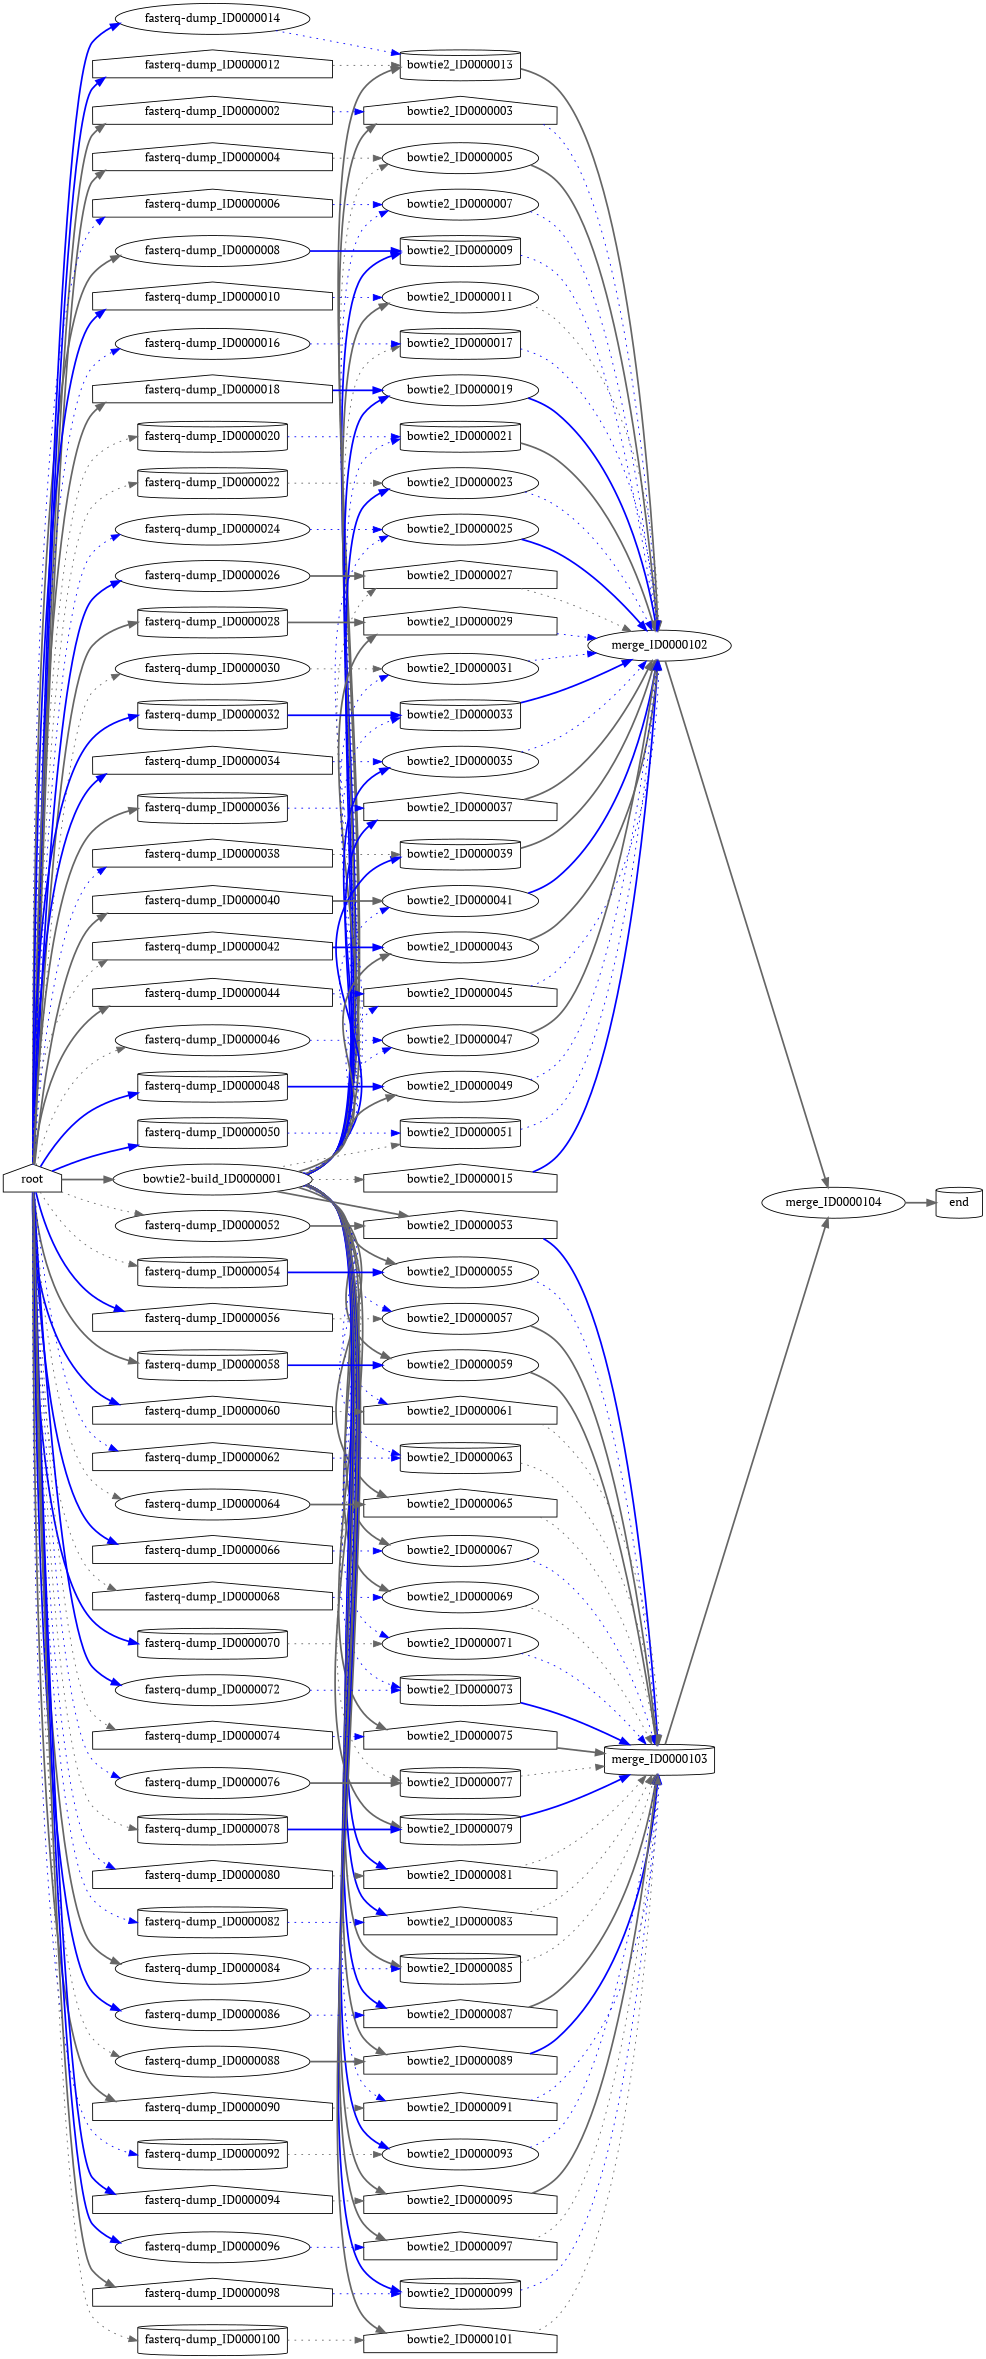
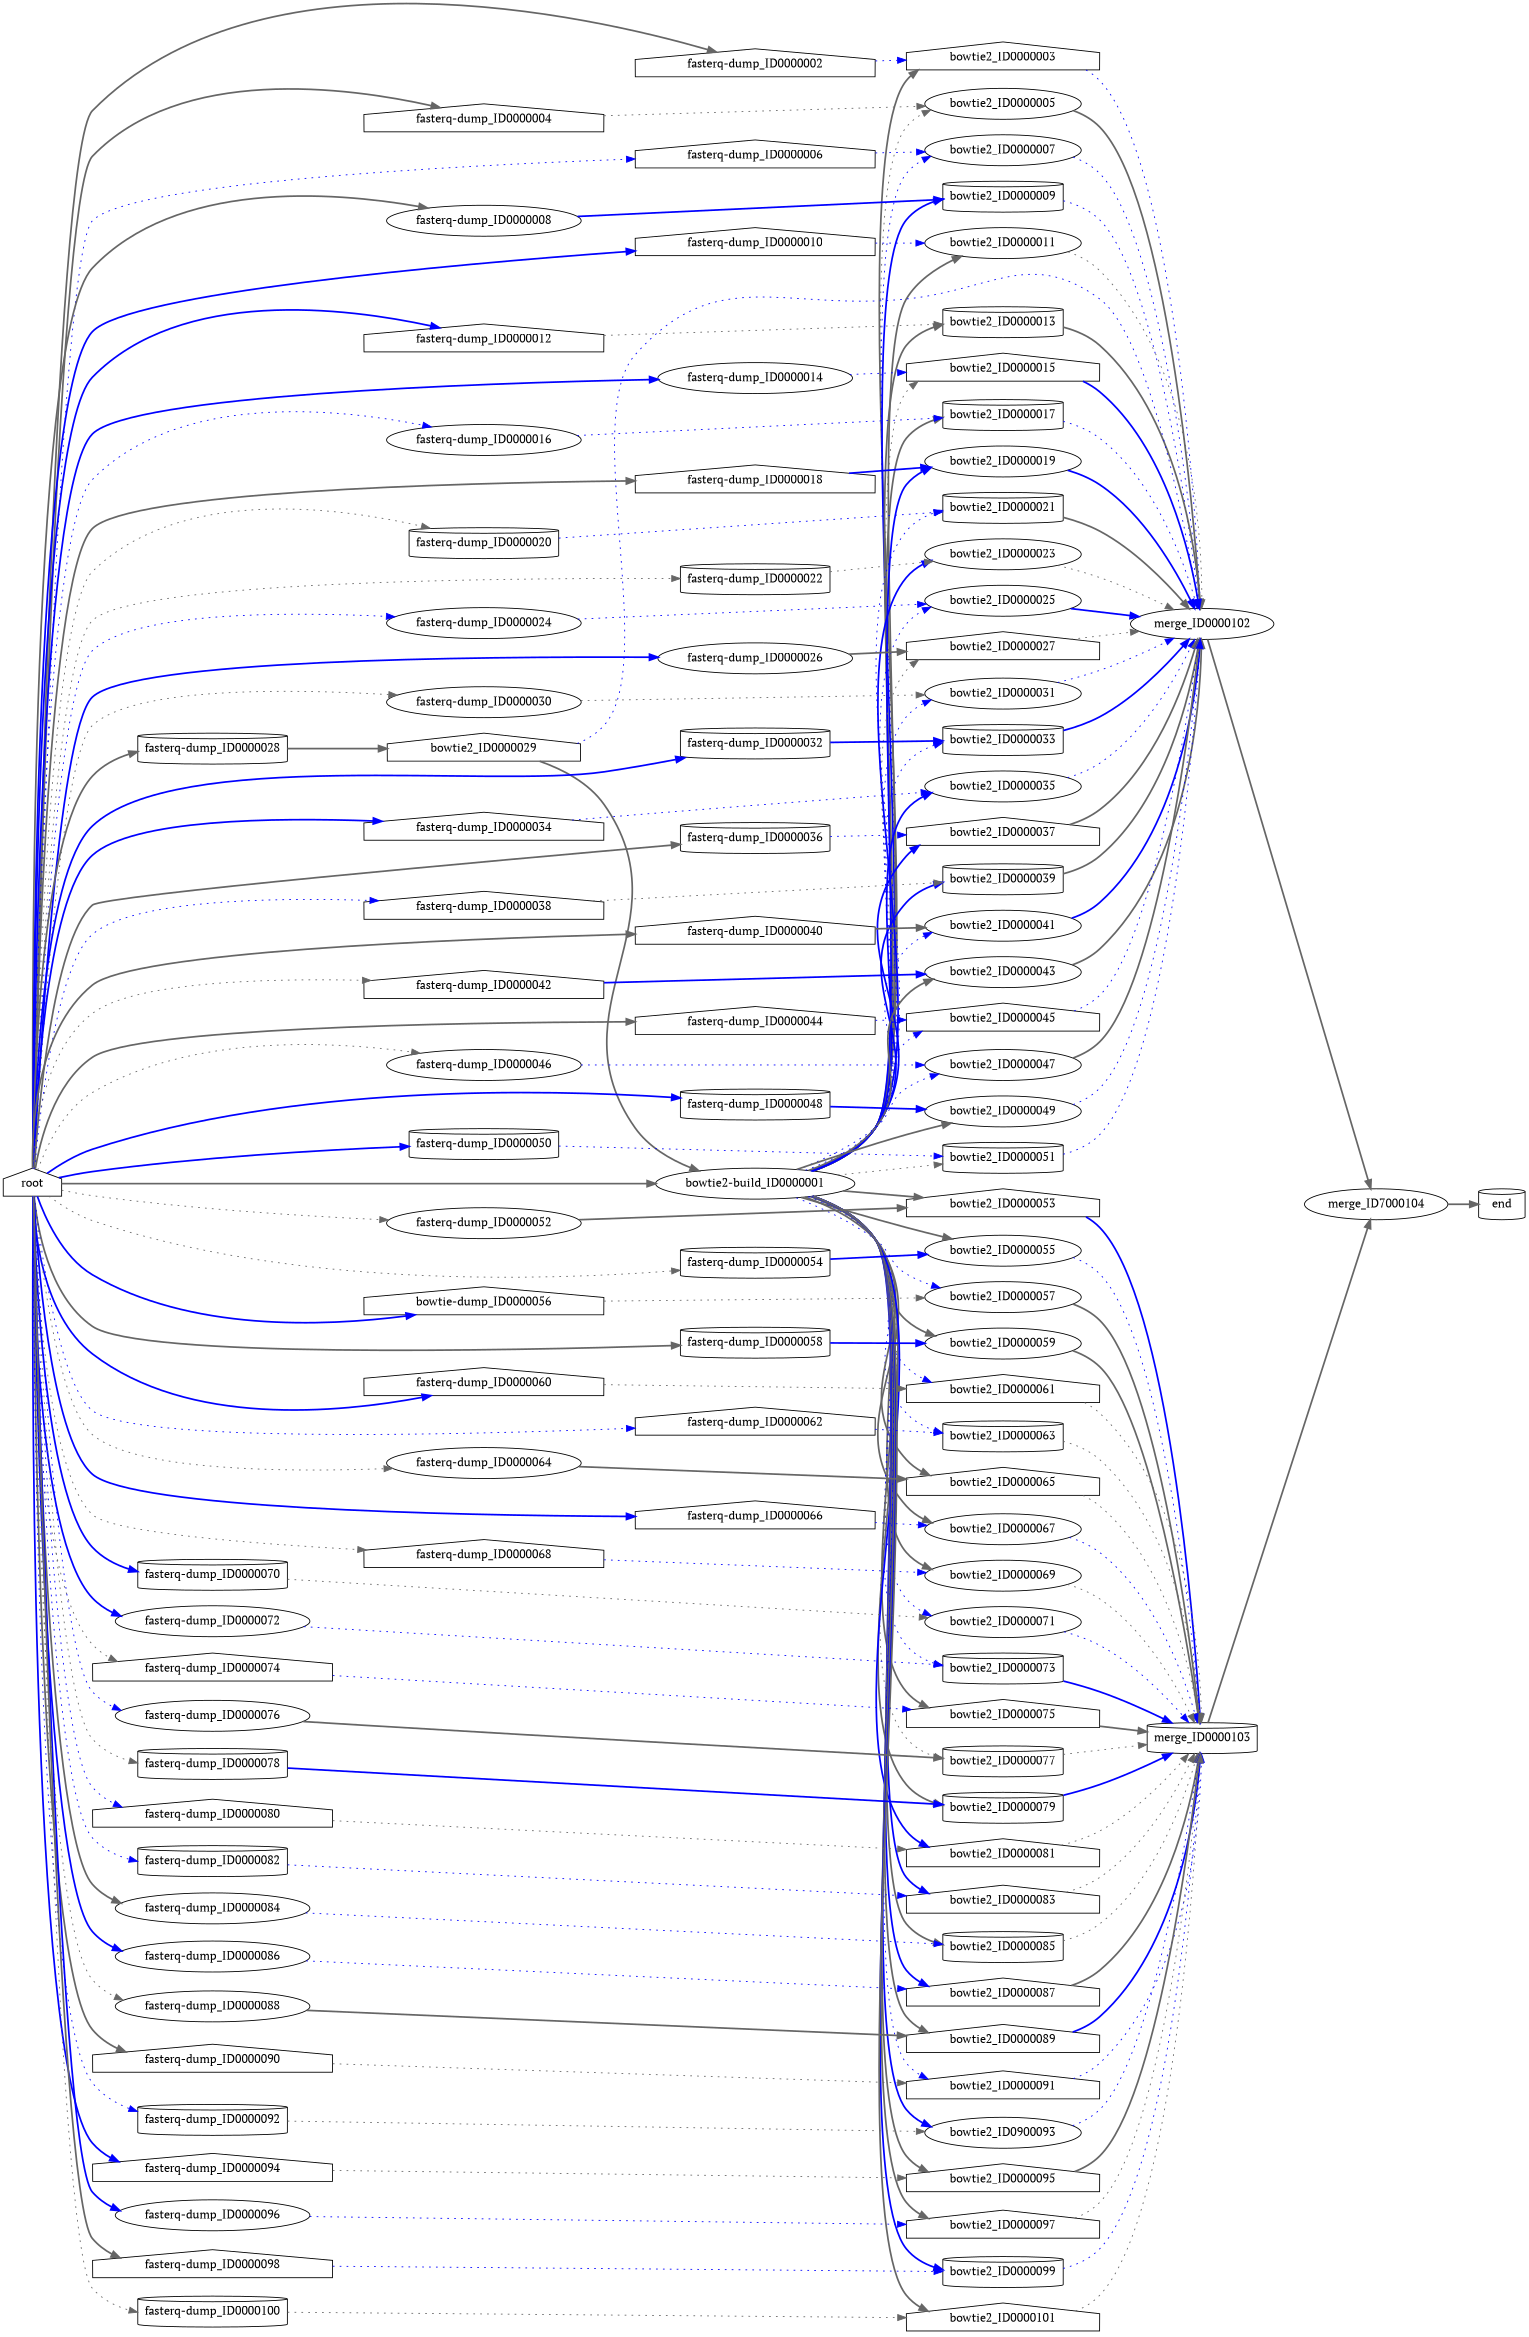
edge "fasterq-dump_ID0000014" -> "bowtie2_ID0000013": now "fasterq-dump_ID0000014" -> "bowtie2_ID0000015"
edge "bowtie2_ID0000023" -> "merge_ID0000102": color blue -> gray40
edge "bowtie2-build_ID0000001" -> "bowtie2_ID0000017": style dotted -> bold
edge "bowtie2-build_ID0000001" -> "bowtie2_ID0000029": reversed
node "merge_ID0000104": label "merge_ID0000104" -> "merge_ID7000104"
node "fasterq-dump_ID0000056": label "fasterq-dump_ID0000056" -> "bowtie-dump_ID0000056"
node "bowtie2_ID0000093": label "bowtie2_ID0000093" -> "bowtie2_ID0900093"
